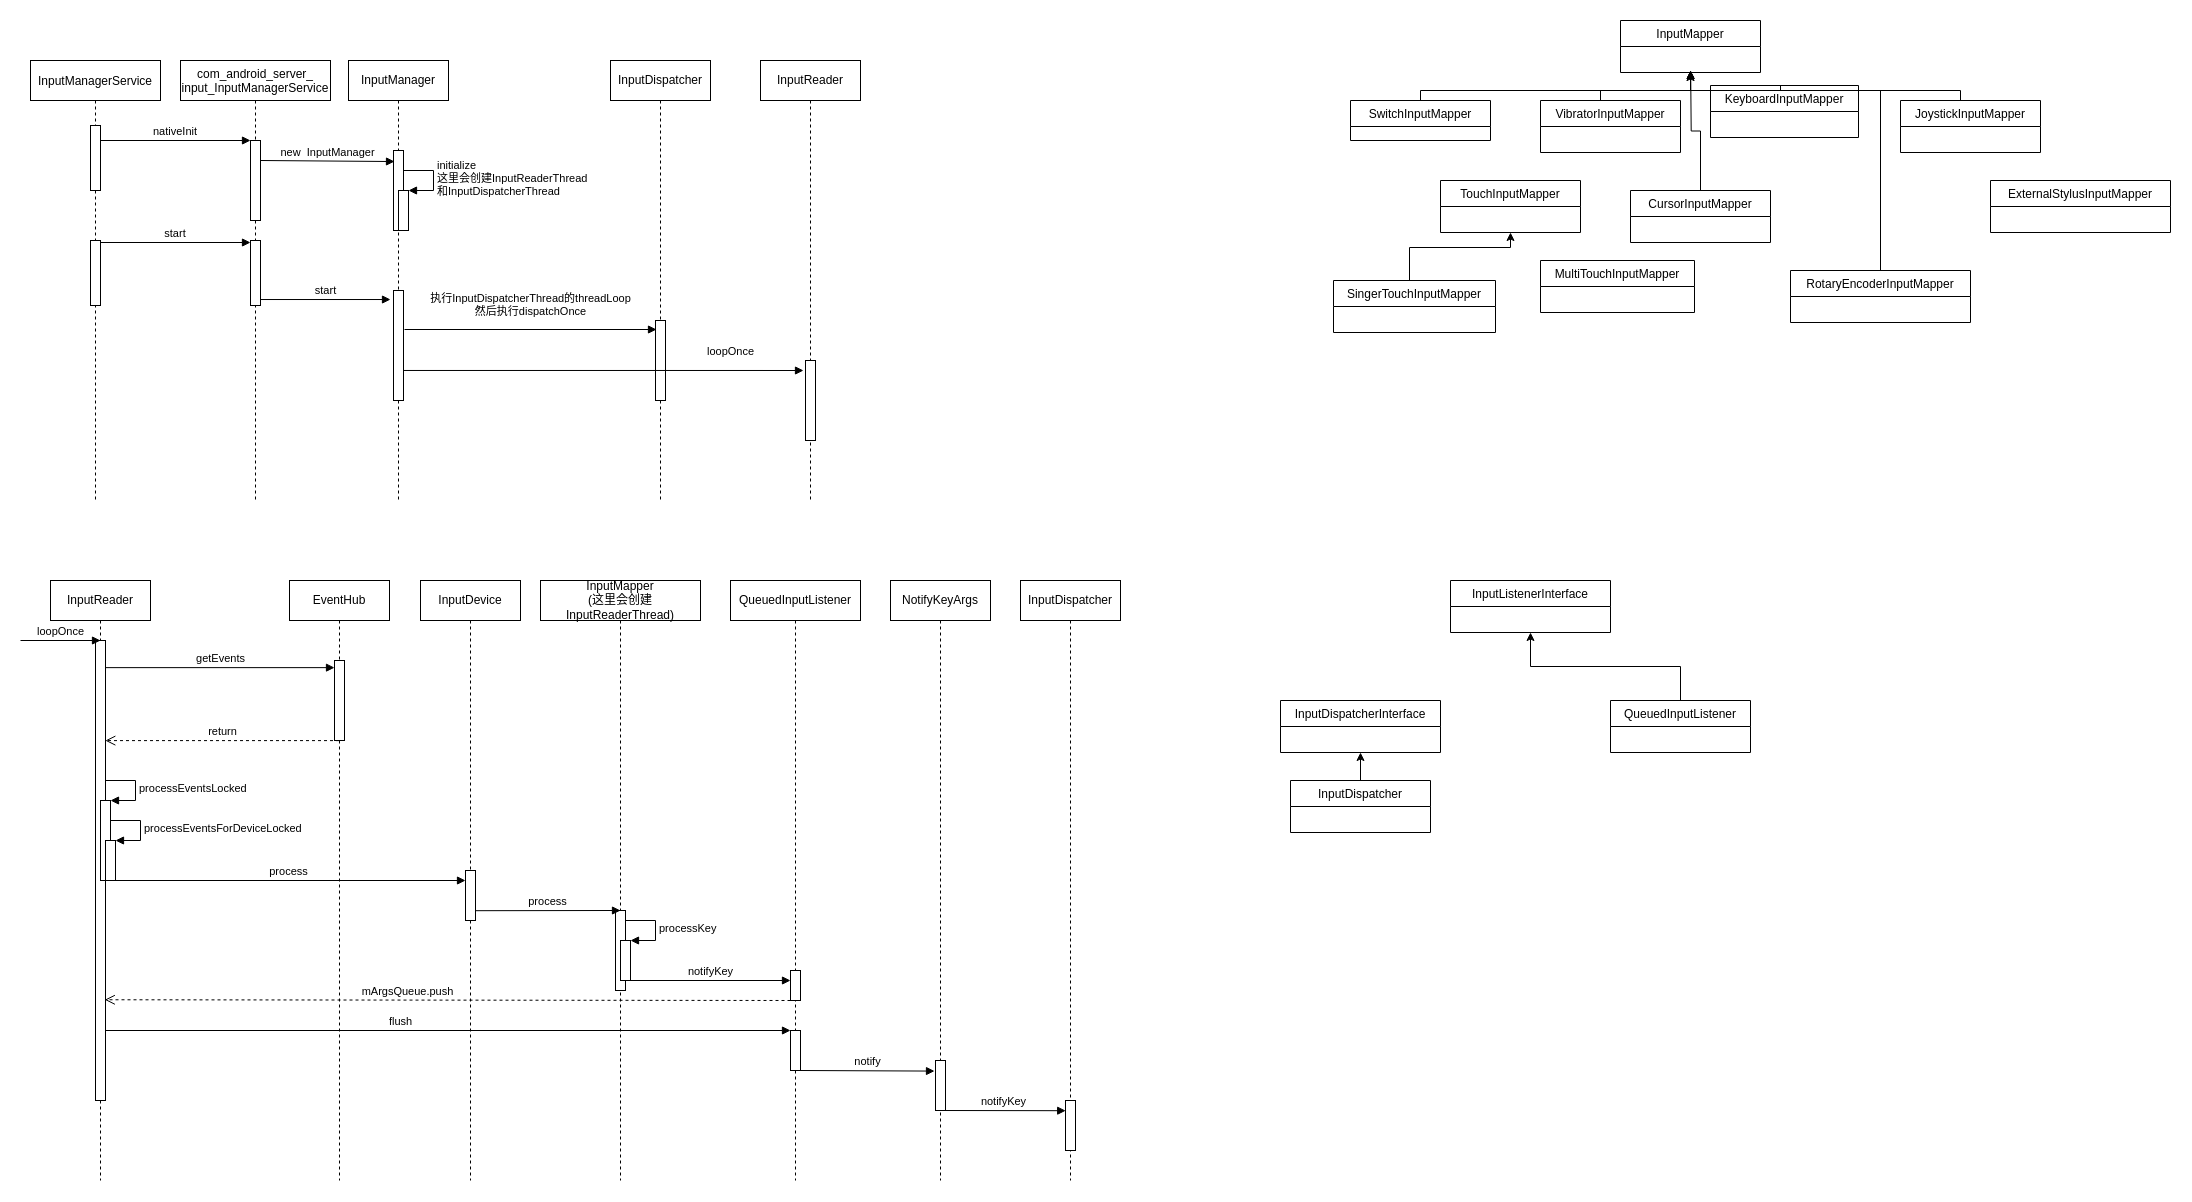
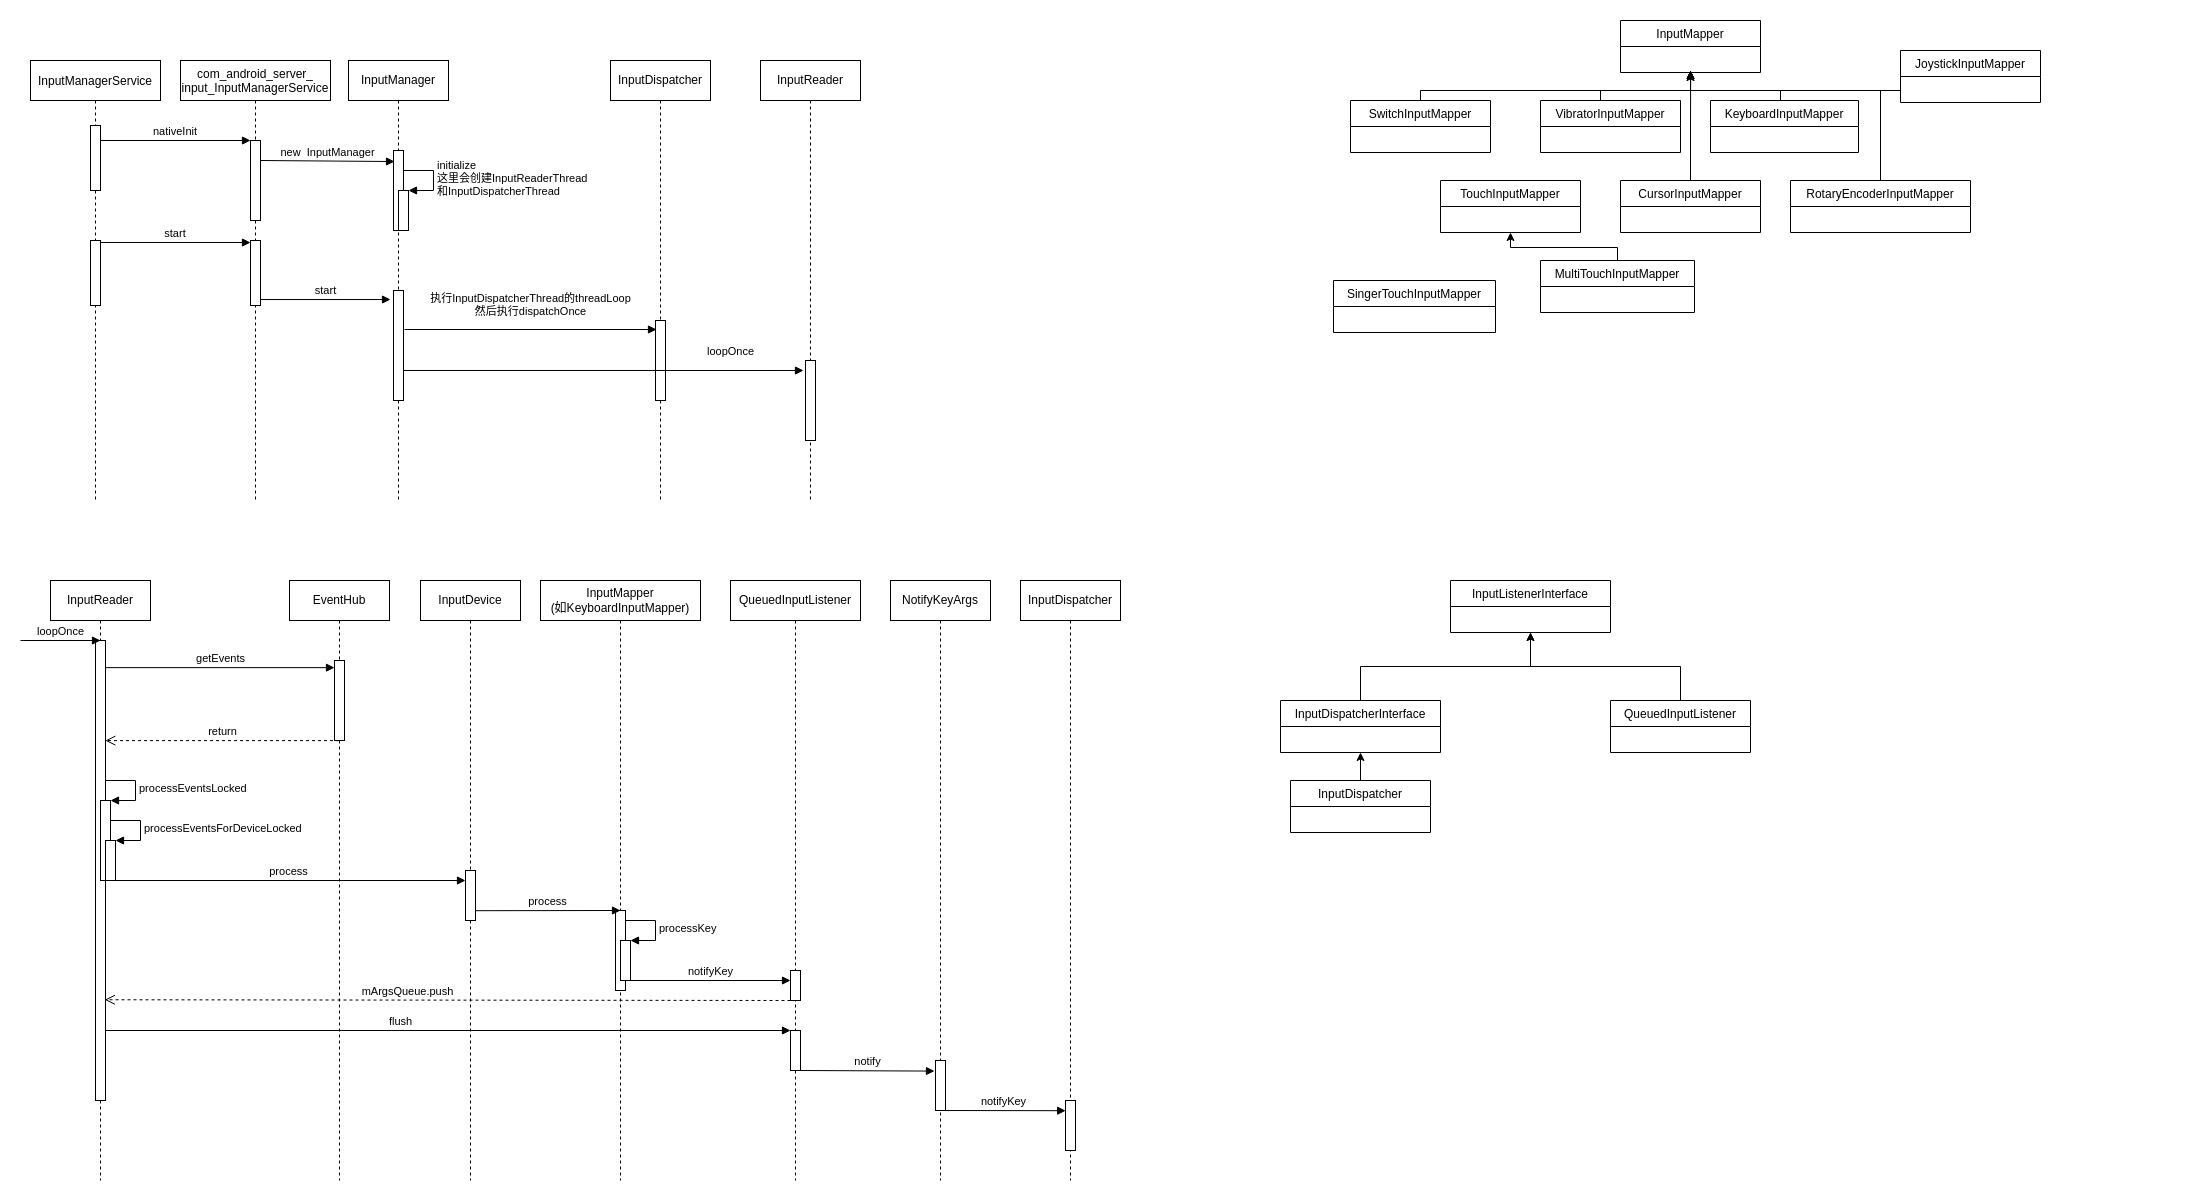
node "KeyboardInputMapper": moved (1785, 112) -> (1785, 127)
node "SwitchInputMapper": size 140x40 -> 140x52
node "JoystickInputMapper": moved (1971, 127) -> (1971, 77)
node "ExternalStylusInputMapper": removed
node "CursorInputMapper": moved (1701, 217) -> (1691, 207)
edge "SingerTouchInputMapper" -> "TouchInputMapper": removed
edge "MultiTouchInputMapper" -> "TouchInputMapper": added
node "RotaryEncoderInputMapper": moved (1881, 297) -> (1881, 207)
node "InputMapper (这里会创建InputReaderThread)": label "InputMapper (这里会创建InputReaderThread)" -> "InputMapper (如KeyboardInputMapper)"
edge "InputDispatcherInterface" -> "InputListenerInterface": added
